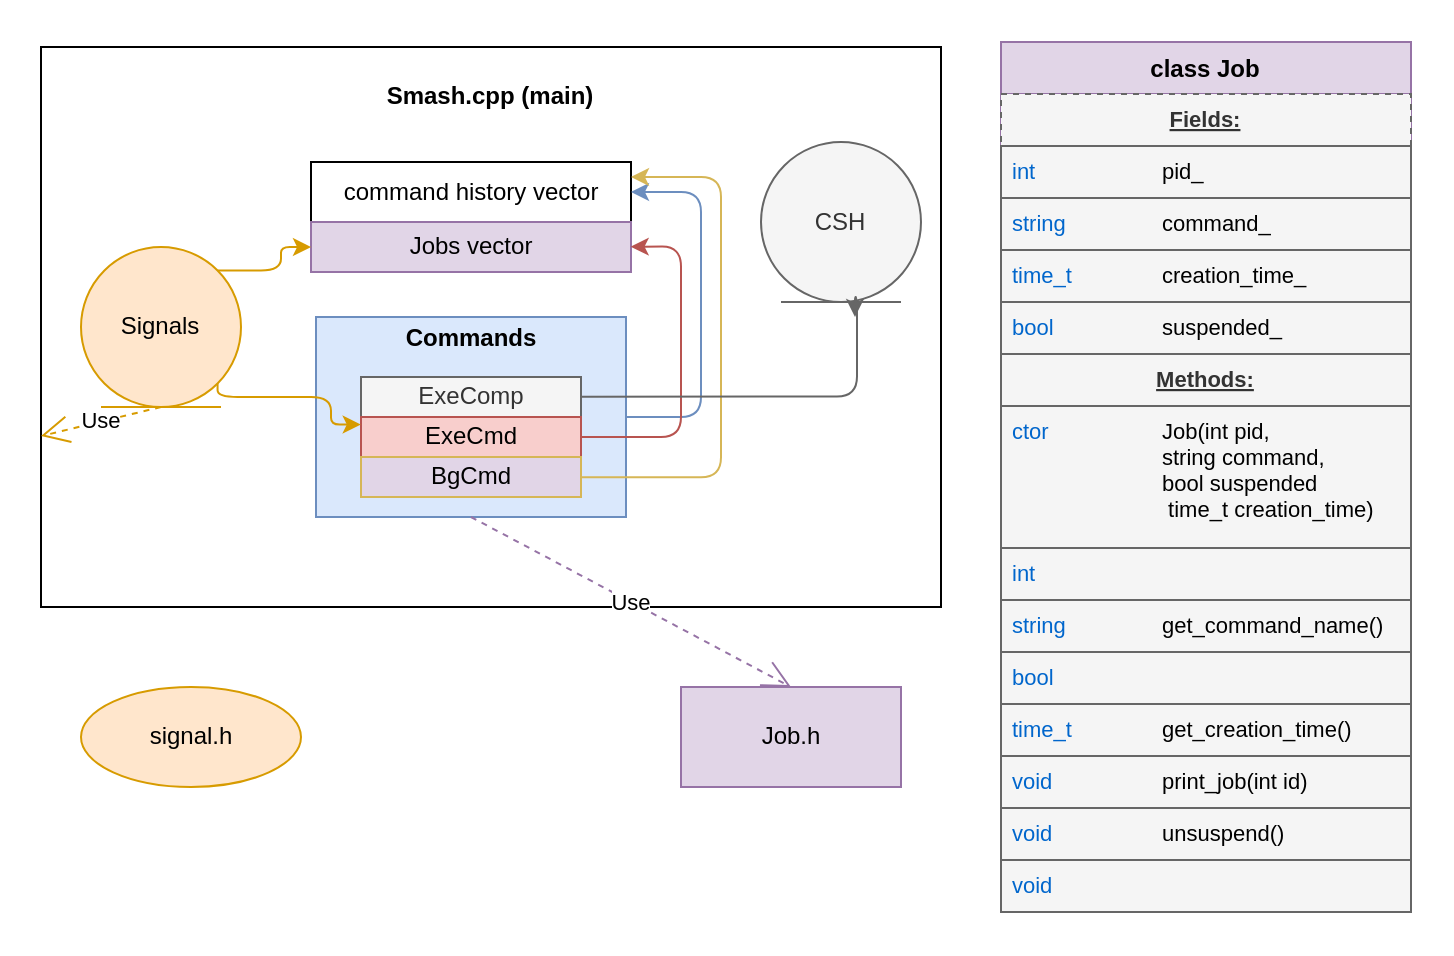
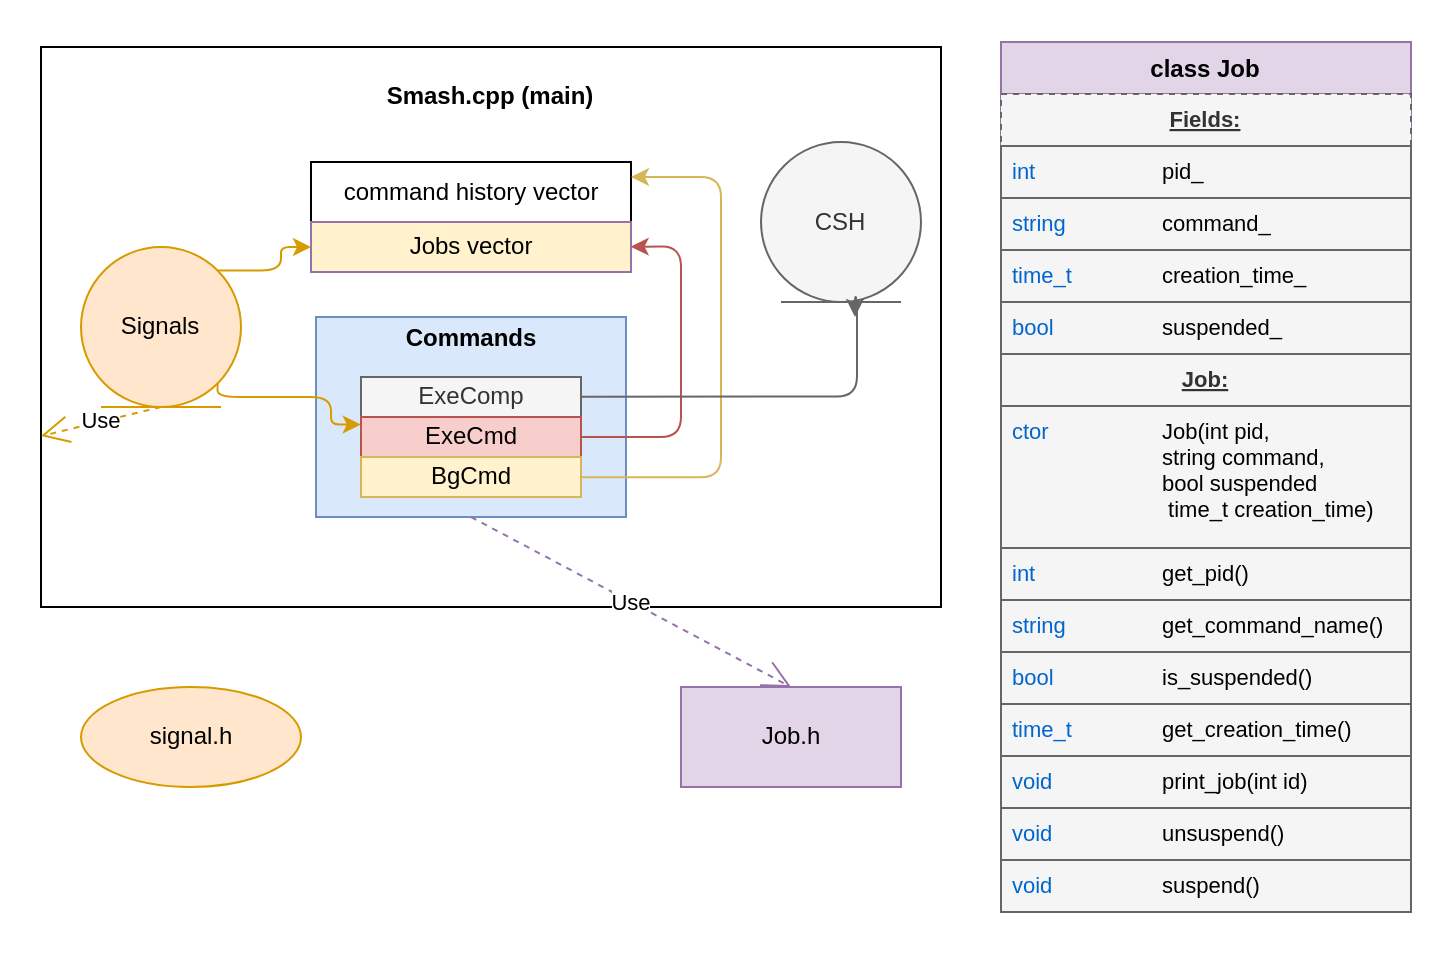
node "Jobs vector": fillcolor #e1d5e7 -> #fff2cc
edge "Commands" -> "command history vector": removed
node "Methods:": label "Methods:" -> "Job:"
node "BgCmd": fillcolor #e1d5e7 -> #fff2cc
node "get_pid()": added
node "is_suspended()": added
node "suspend()": added
